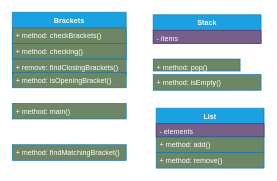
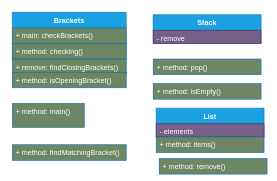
node "+ method: checkBrackets()": label "+ method: checkBrackets()" -> "+ main: checkBrackets()"
node "- items": label "- items" -> "- remove"
node "+ method: pop()": size 87x12 -> 108x16
node "+ method: isEmpty()": moved (207, 83) -> (207, 92)
node "+ method: main()": size 114x16 -> 72x24
node "+ method: add()": label "+ method: add()" -> "+ method: items()"
node "+ method: remove()": moved (210, 161) -> (213, 167)
